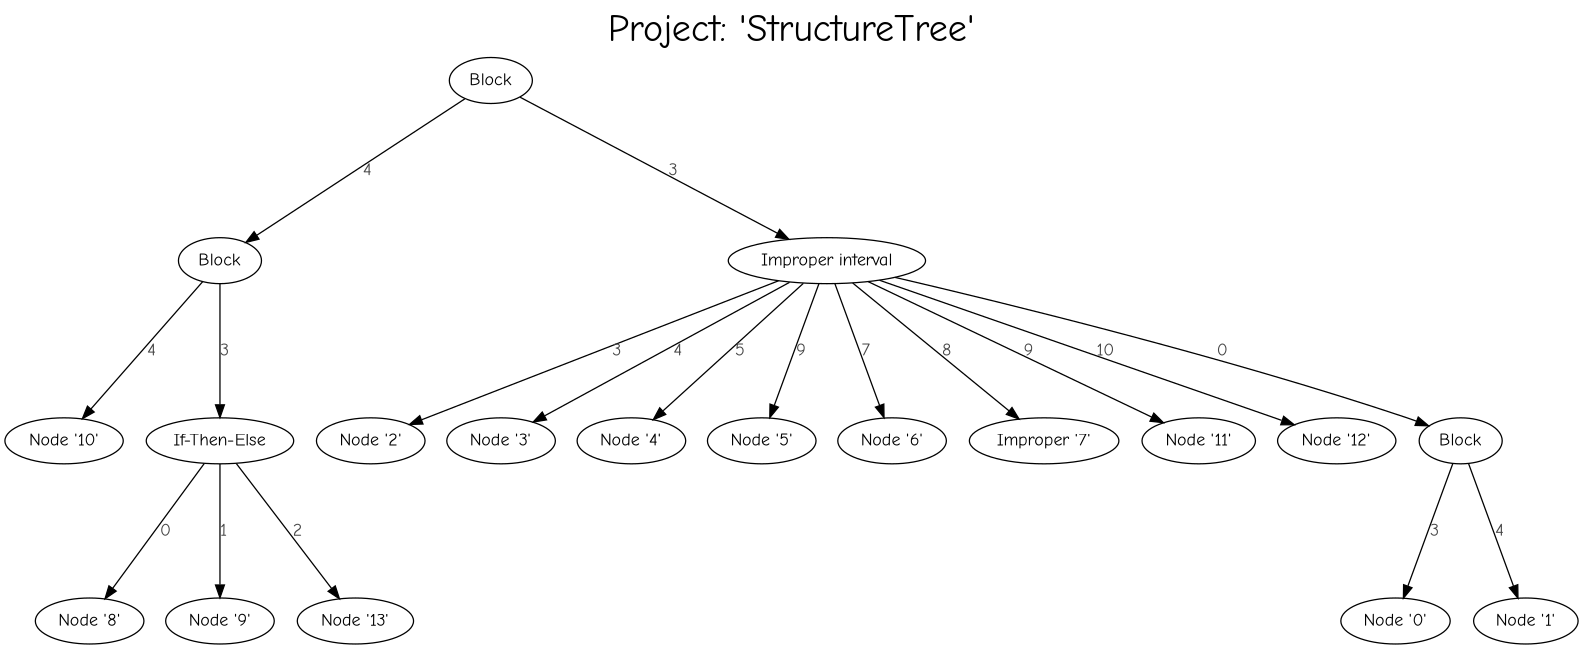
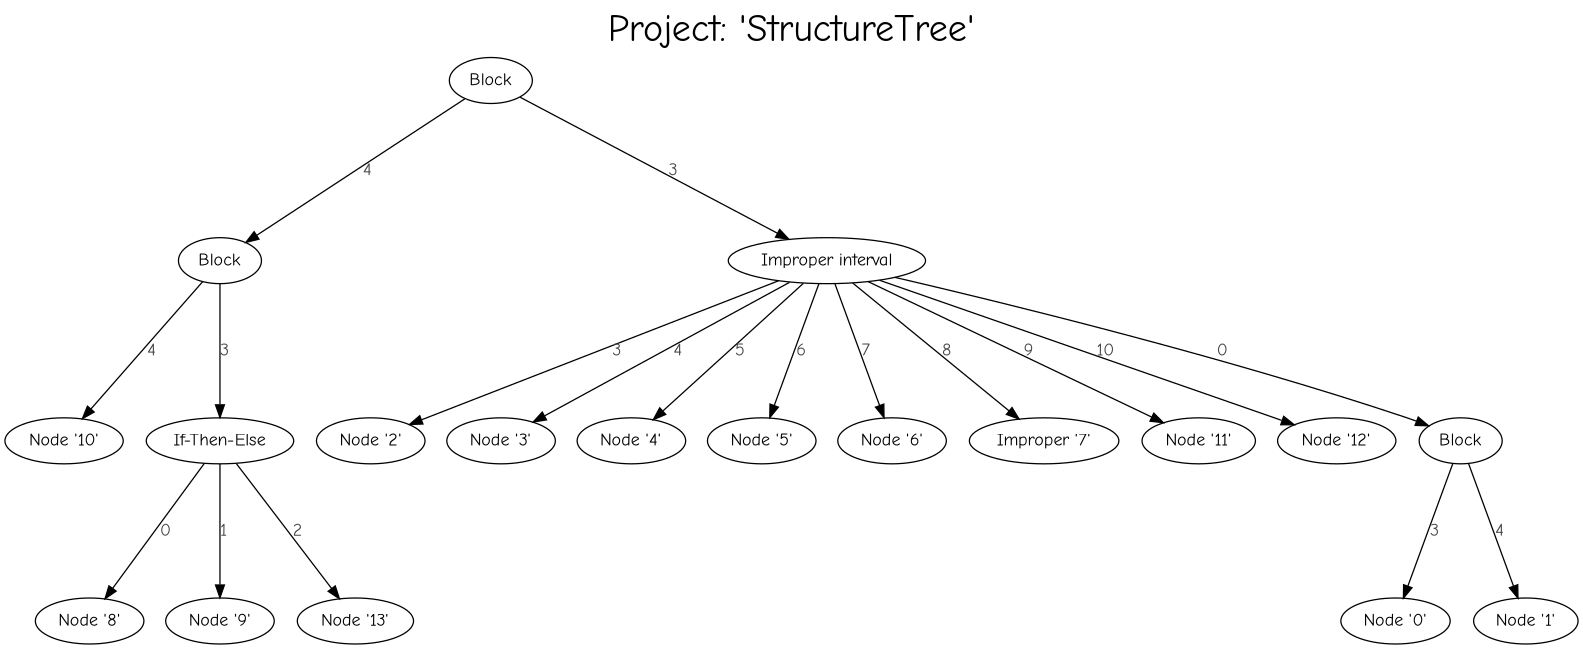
edge "Improper interval" -> "Node '5'": label "9" -> "6"
